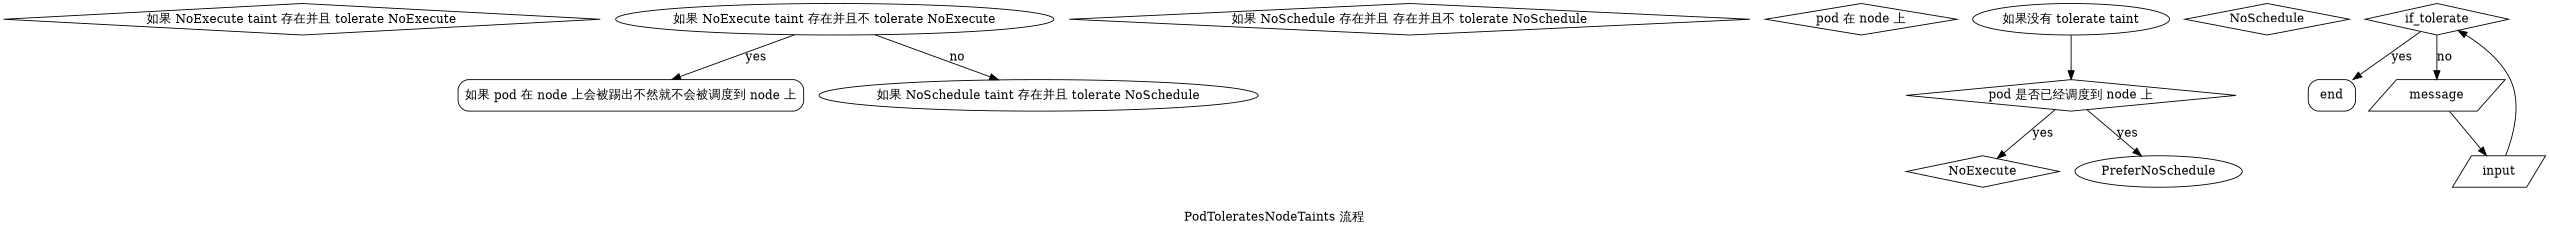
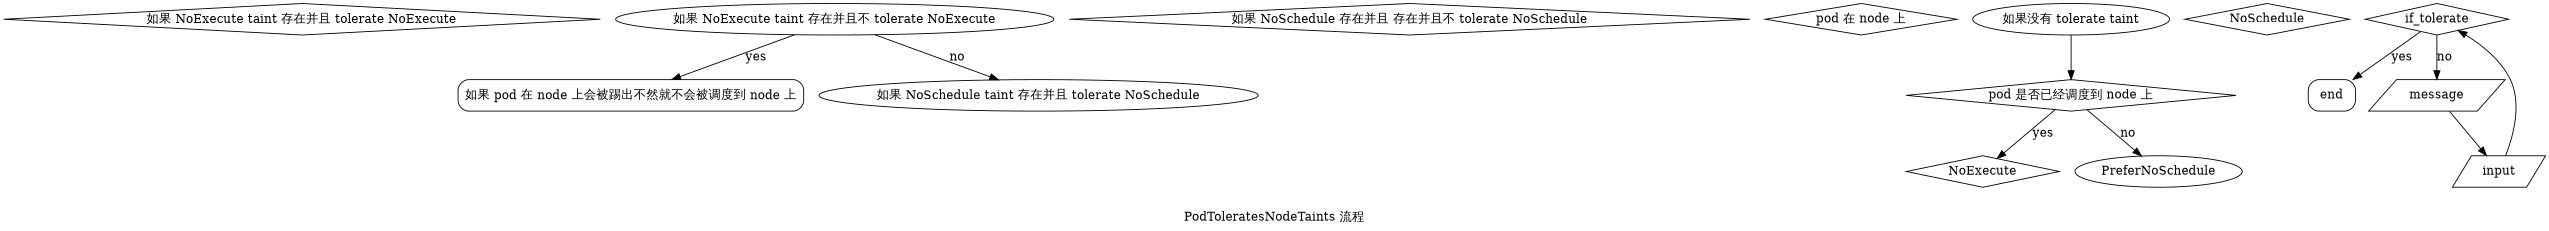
edge "pod 是否已经调度到 node 上" -> "PreferNoSchedule": label "yes" -> "no"
